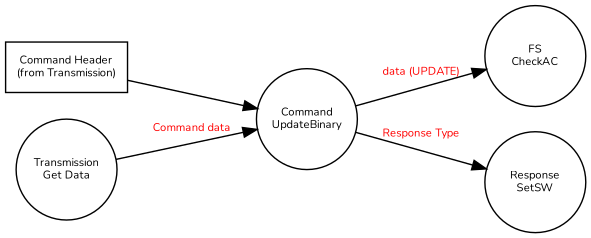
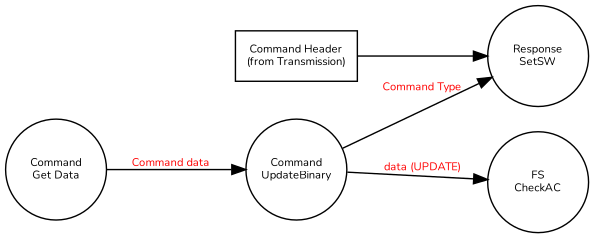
edge "Command Header (from Transmission)" -> "Command UpdateBinary": now "Command Header (from Transmission)" -> "Response SetSW"
edge "Command UpdateBinary" -> "Response SetSW": label "Response Type" -> "Command Type"
node "Transmission Get Data": label "Transmission Get Data" -> "Command Get Data"
